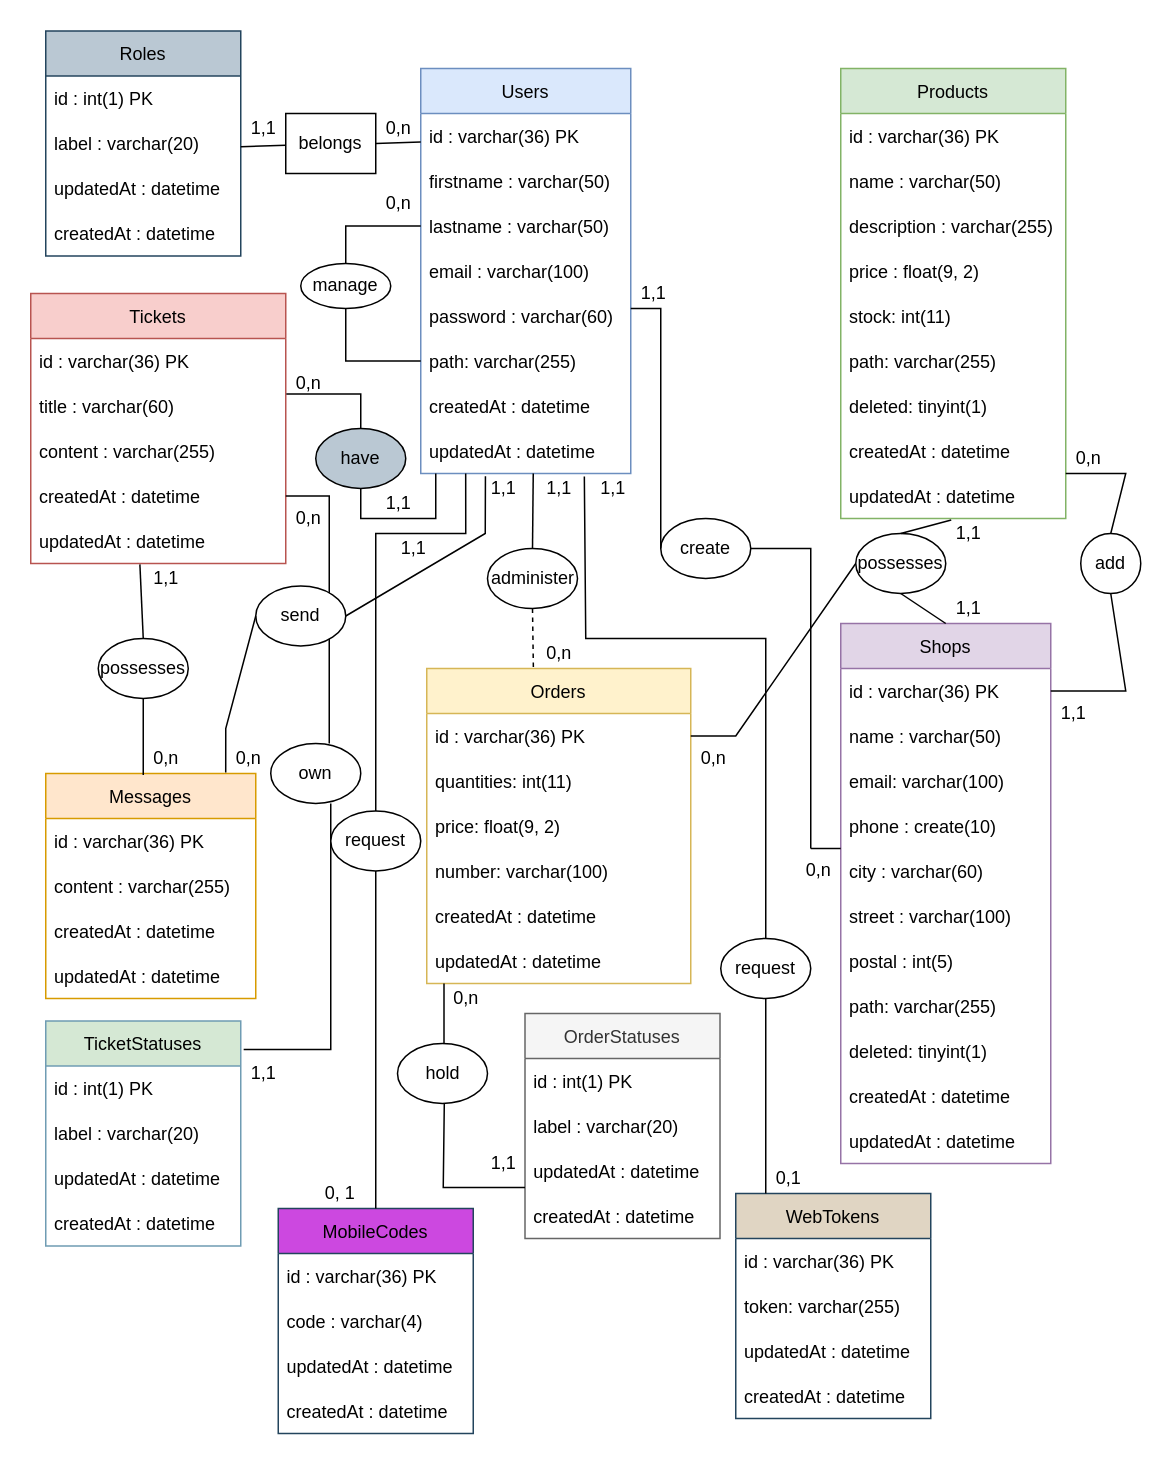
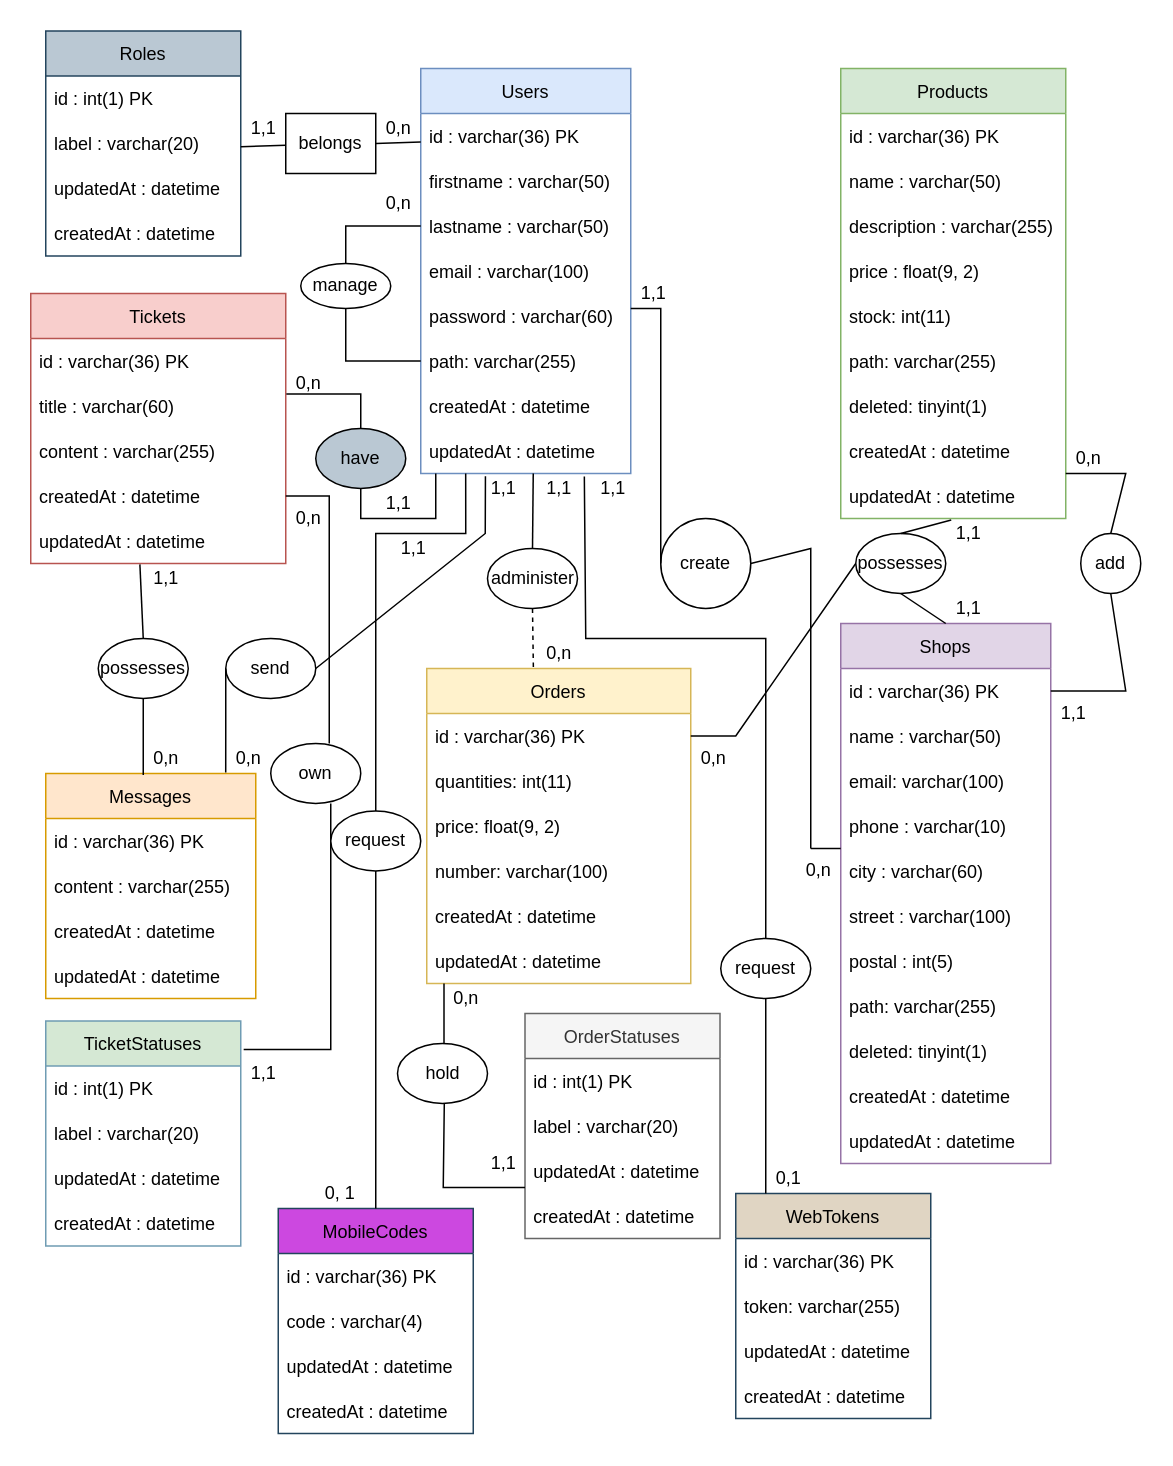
node "create": size 90x60 -> 90x90
node "send": moved (301, 616) -> (271, 668)
node "phone : create(10)": label "phone : create(10)" -> "phone : varchar(10)"
